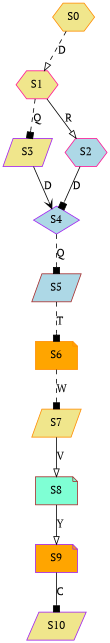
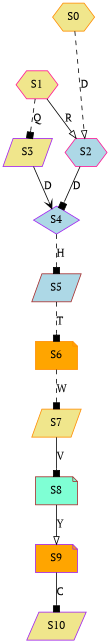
edge "S0" -> "S1": now "S0" -> "S2"
edge "S4" -> "S5": label "Q" -> "H"
edge "S7" -> "S8": arrowhead onormal -> box
